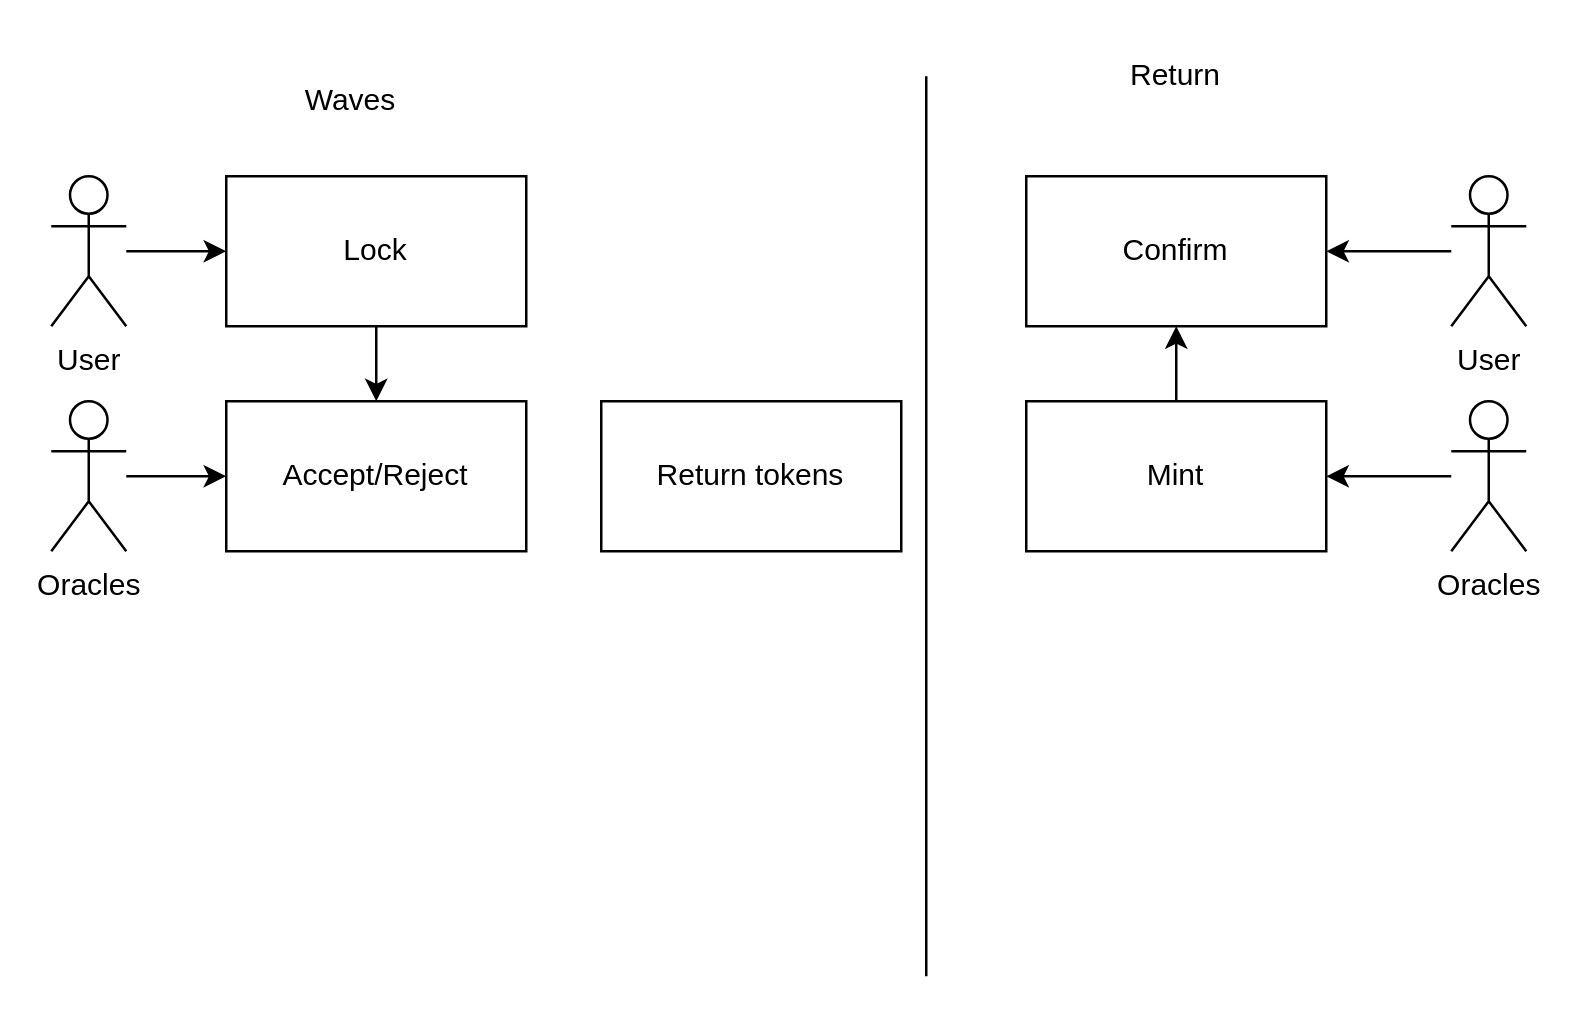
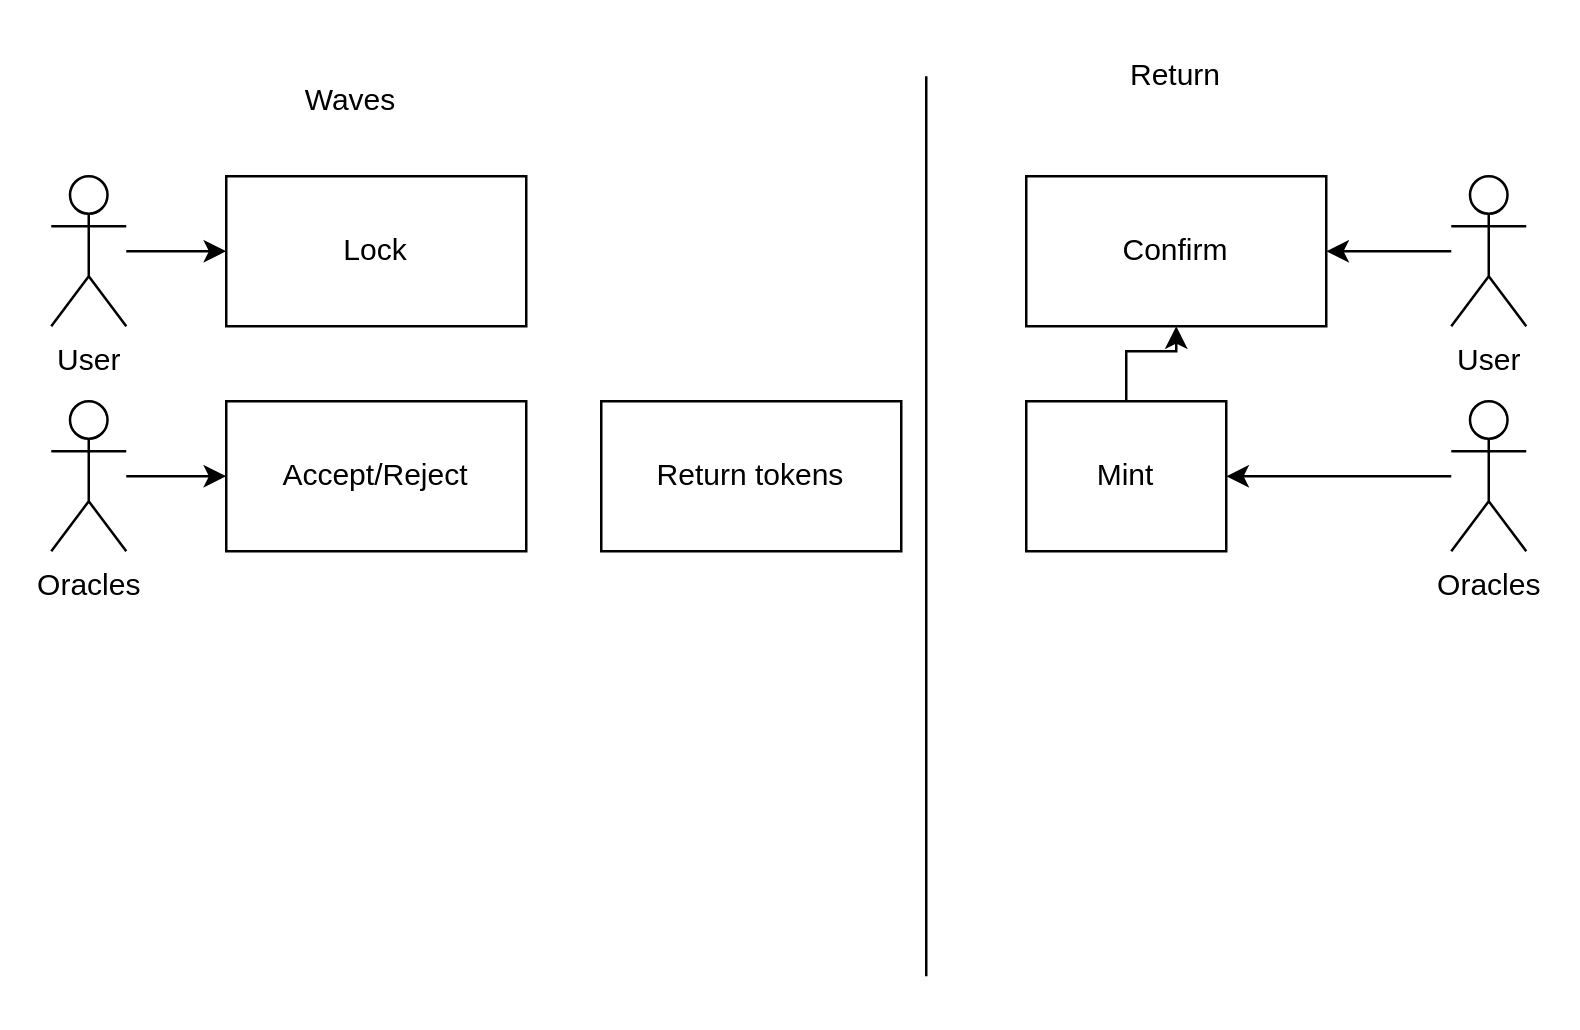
edge "Lock" -> "Accept/Reject": removed
node "Mint": size 300x150 -> 200x150
